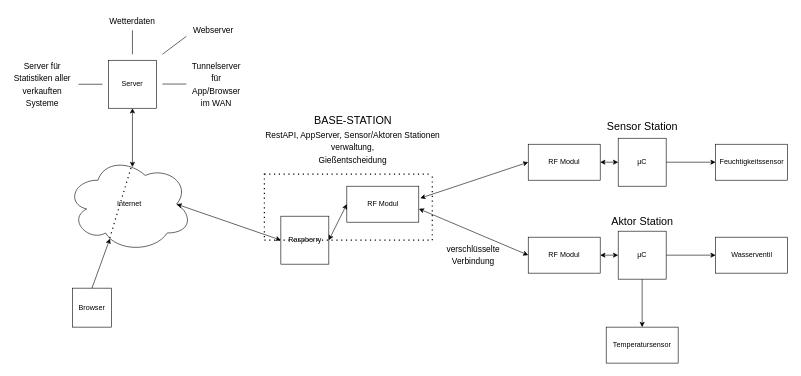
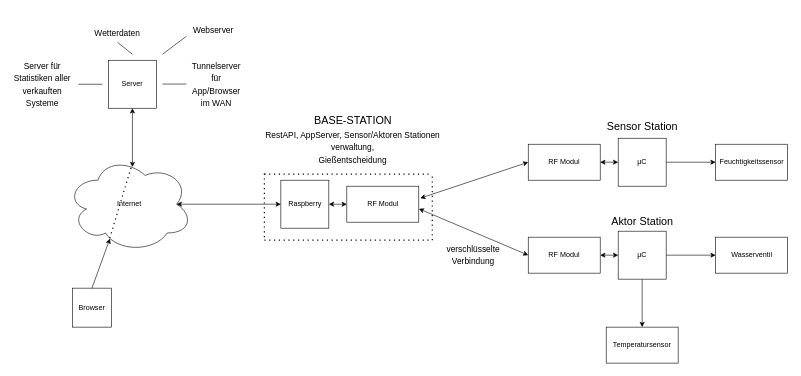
node "Wetterdaten": moved (132, 21) -> (117, 33)
node "Raspberry": moved (305, 240) -> (305, 204)
